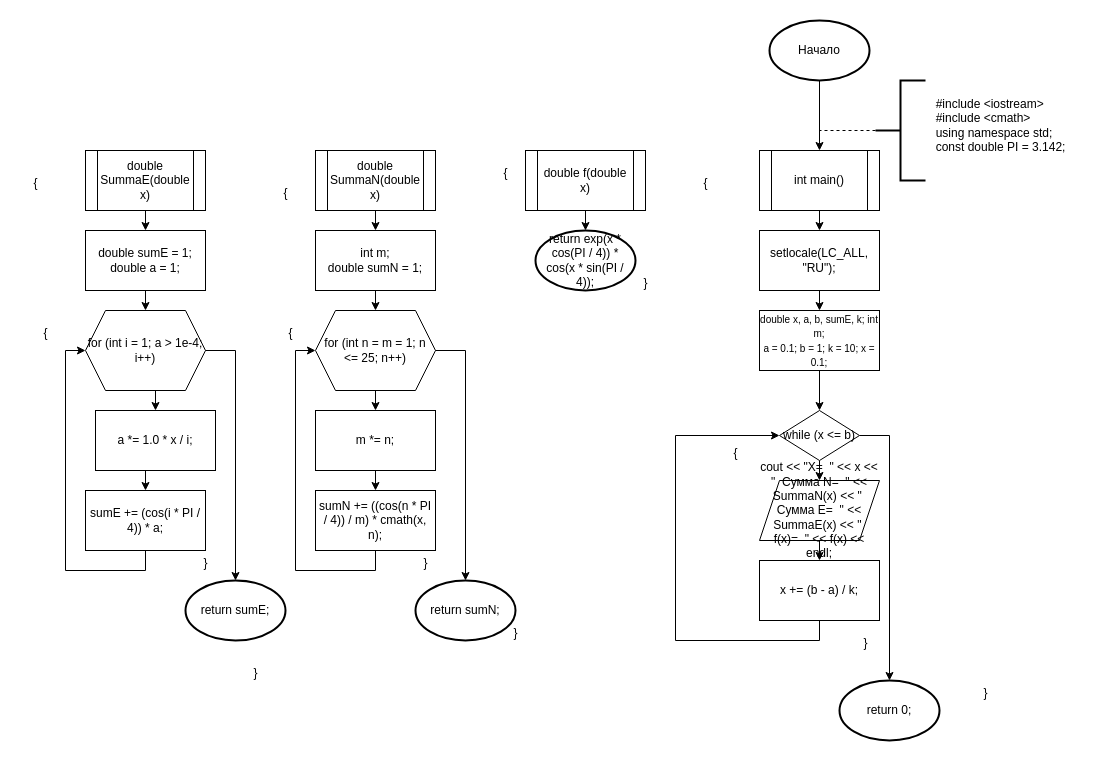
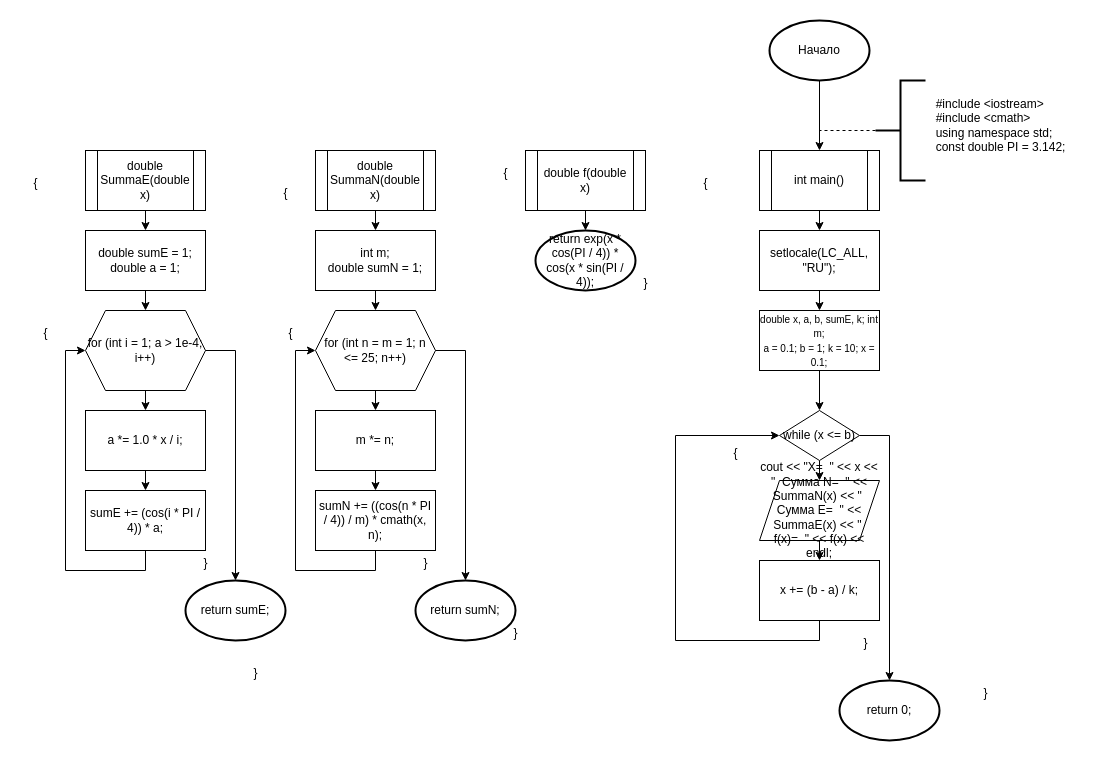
node "a *= 1.0 * x / i;": moved (156, 441) -> (146, 441)
